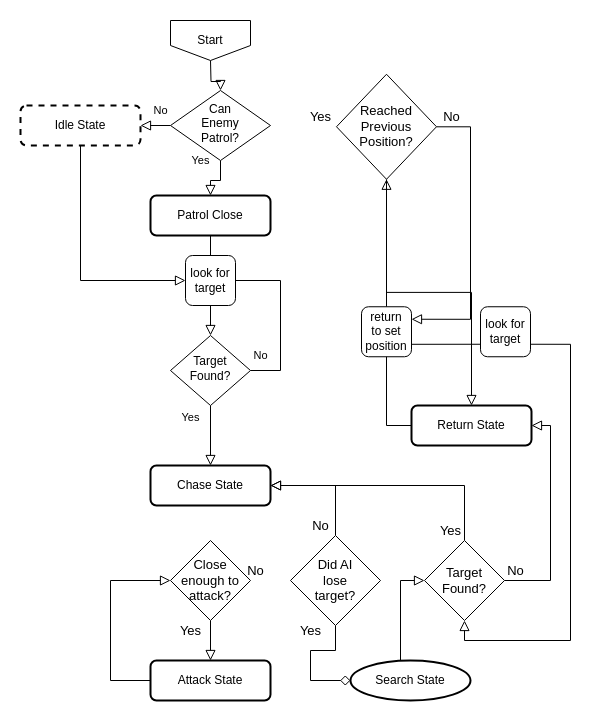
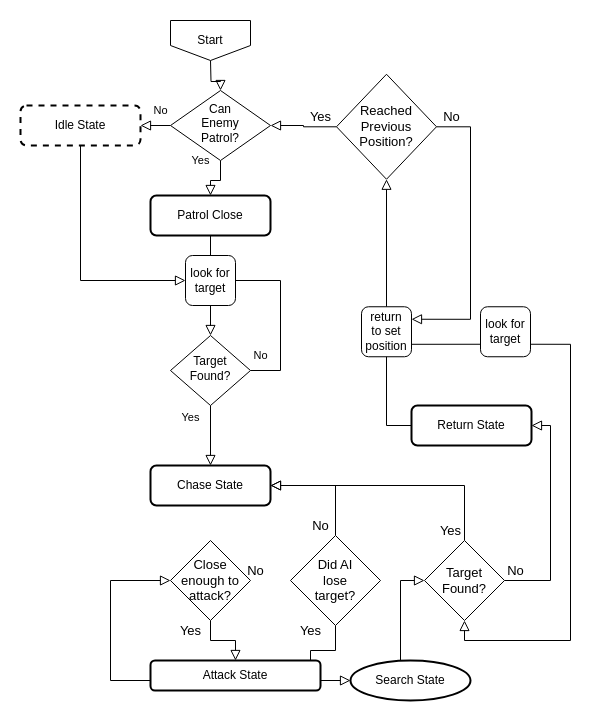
edge "Reached Previous Position?" -> "Return State": now "Reached Previous Position?" -> "Can Enemy Patrol?"
node "Attack State": size 120x40 -> 170x30
edge "Did AI lose target?" -> "Search State": arrowhead diamond -> block
